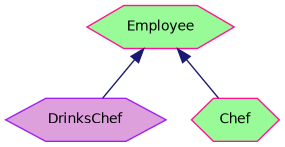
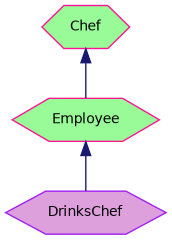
edge "Chef" -> "Employee": reversed
